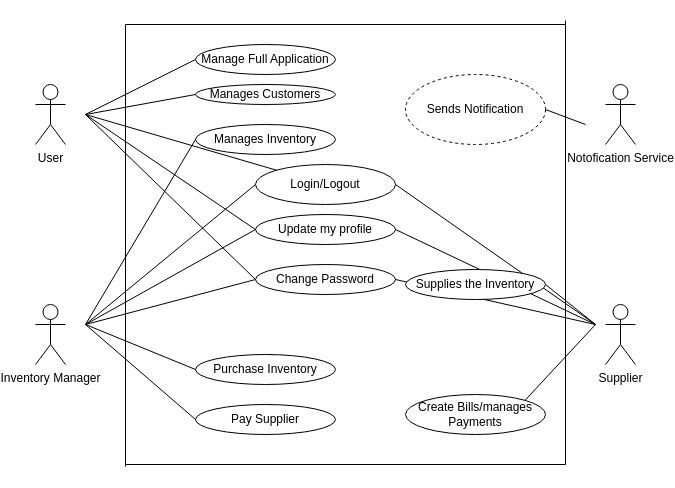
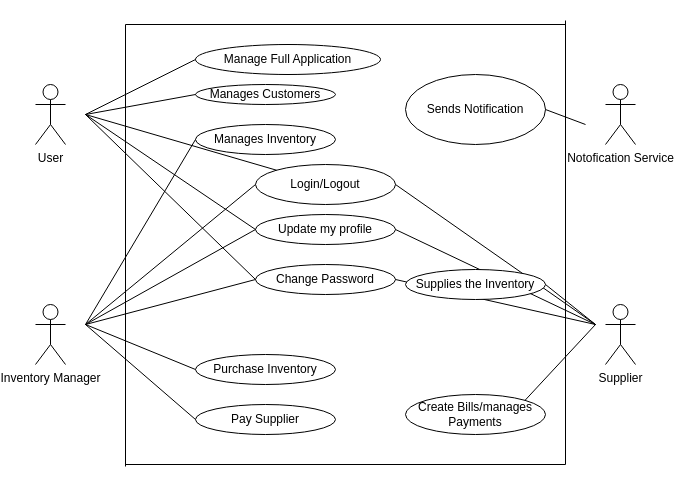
node "Manage Full Application": size 140x30 -> 185x30
node "Sends Notification": style dashed -> solid
